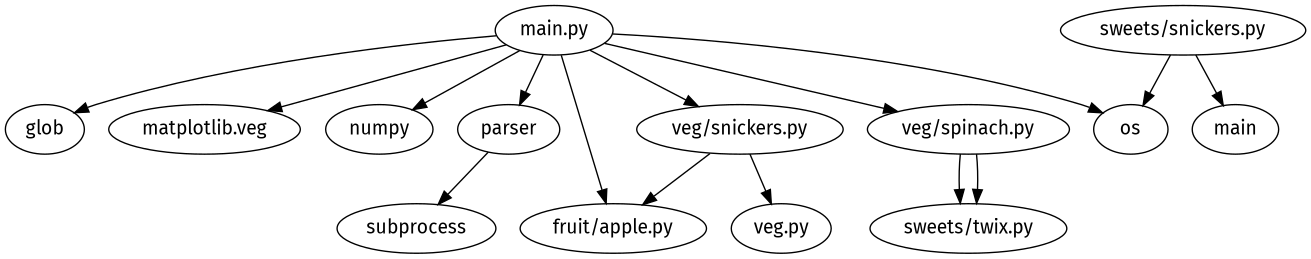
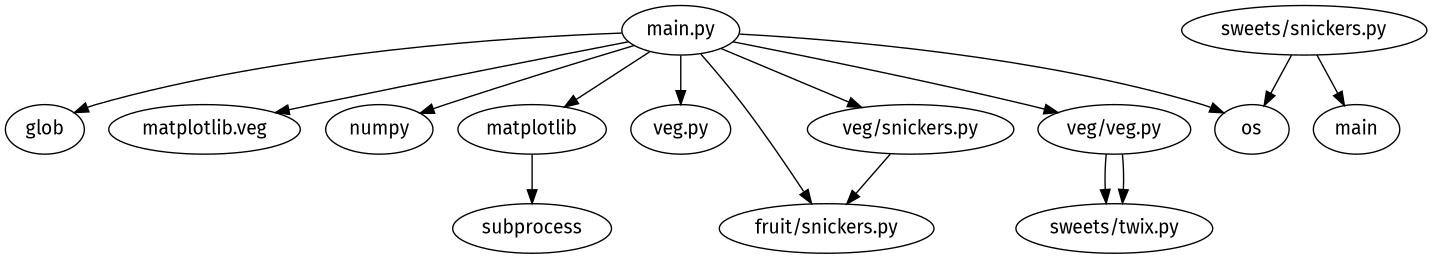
node "parser": label "parser" -> "matplotlib"
node "veg/spinach.py": label "veg/spinach.py" -> "veg/veg.py"
edge "veg/snickers.py" -> "veg.py": now "main.py" -> "veg.py"
node "fruit/apple.py": label "fruit/apple.py" -> "fruit/snickers.py"
